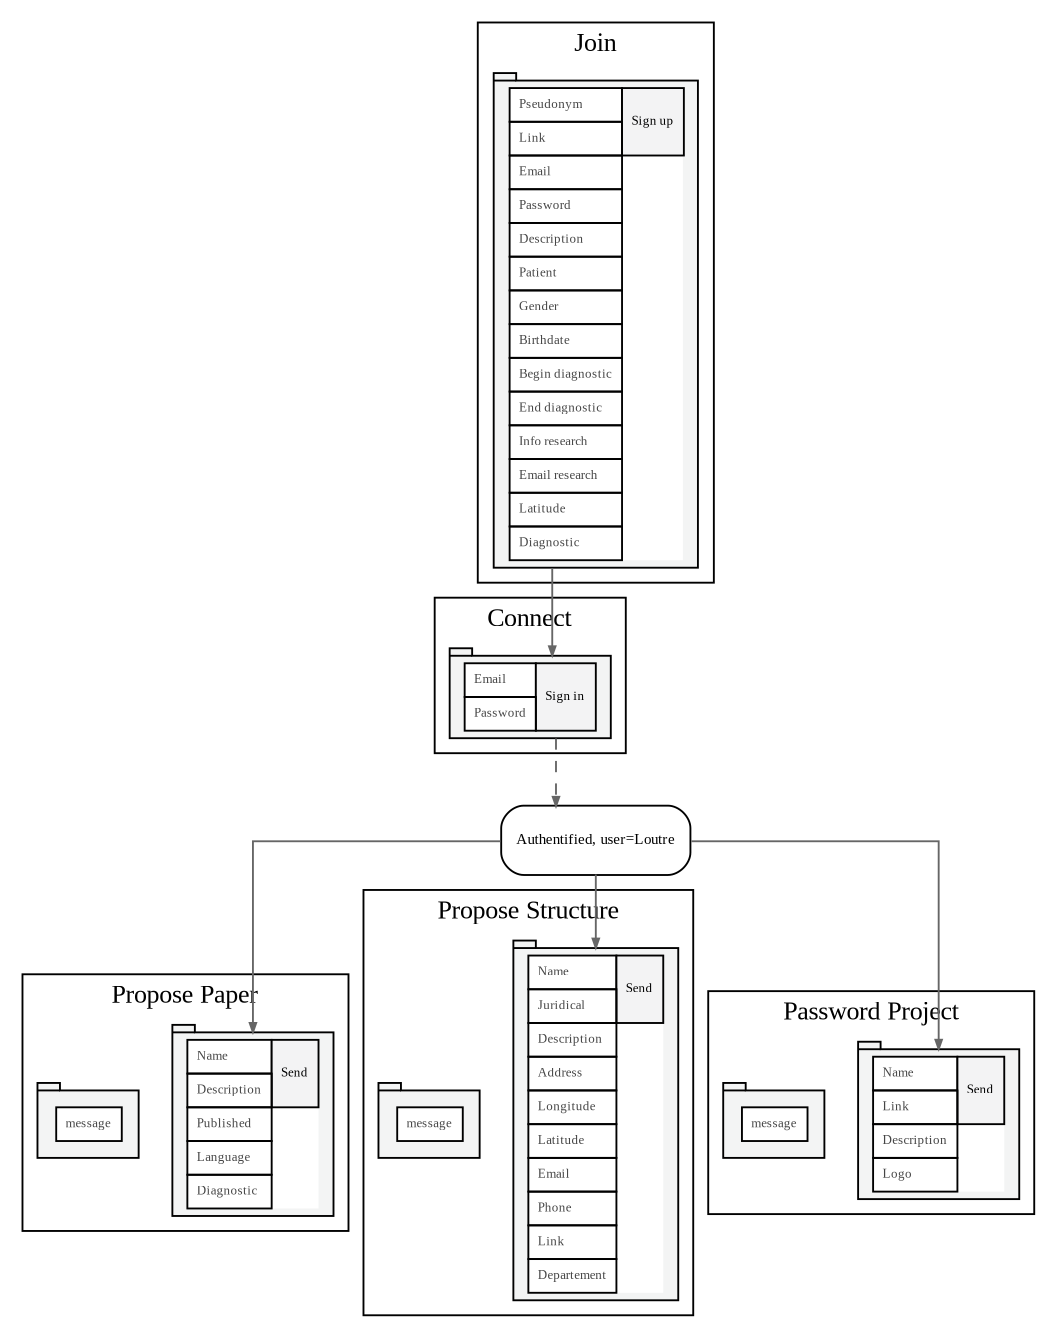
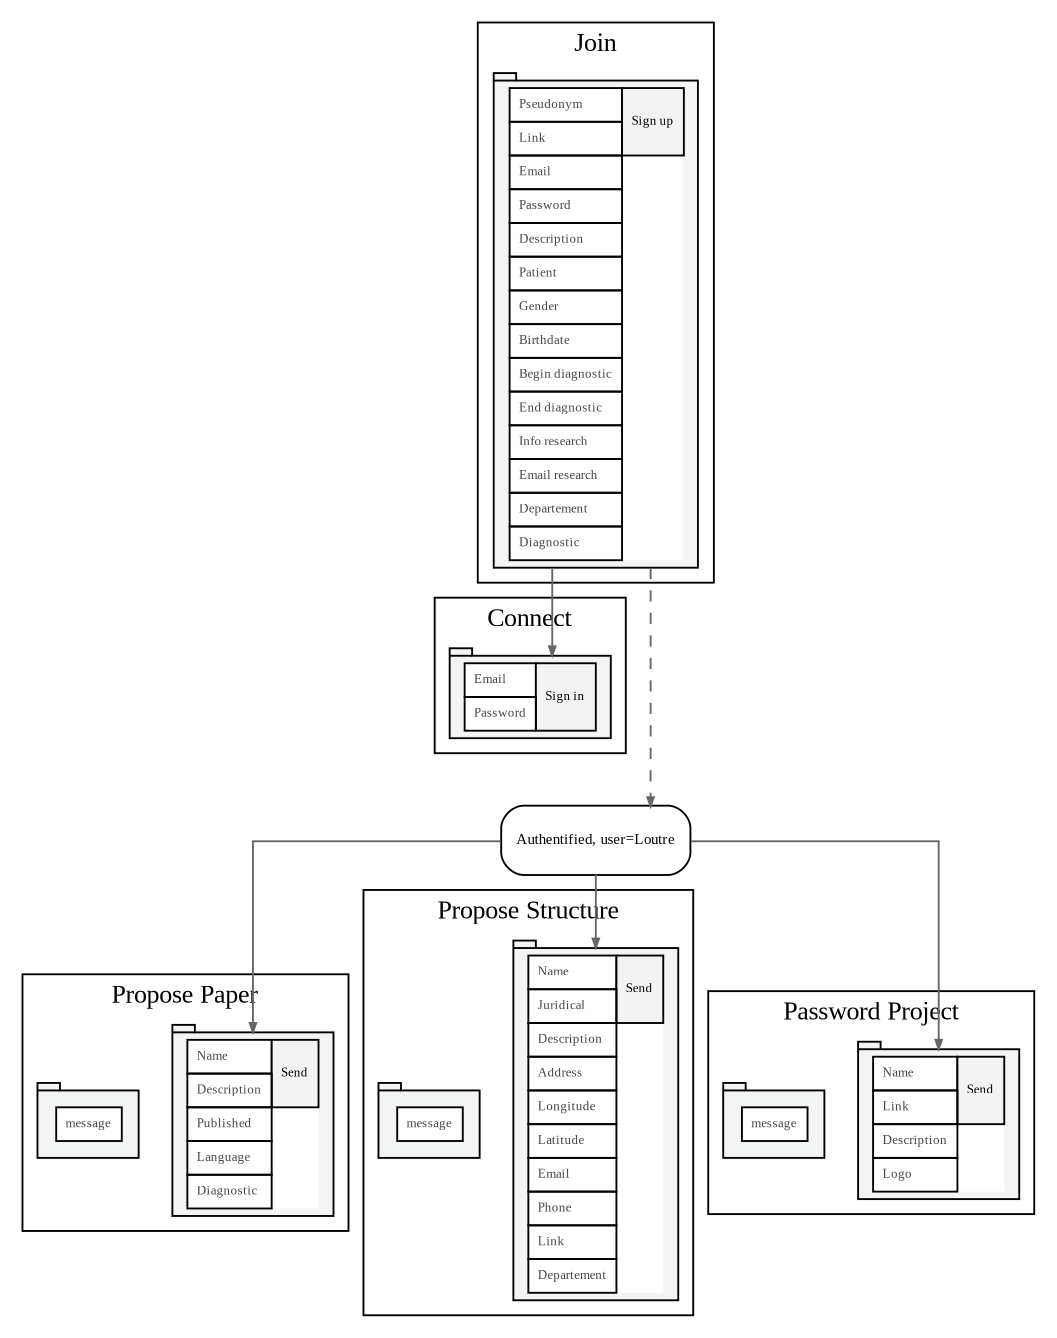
node "Pseudonym": text "Latitude" -> "Departement"
edge "Email" -- "Authentified, user=Loutre": now "Pseudonym" -- "Authentified, user=Loutre"
